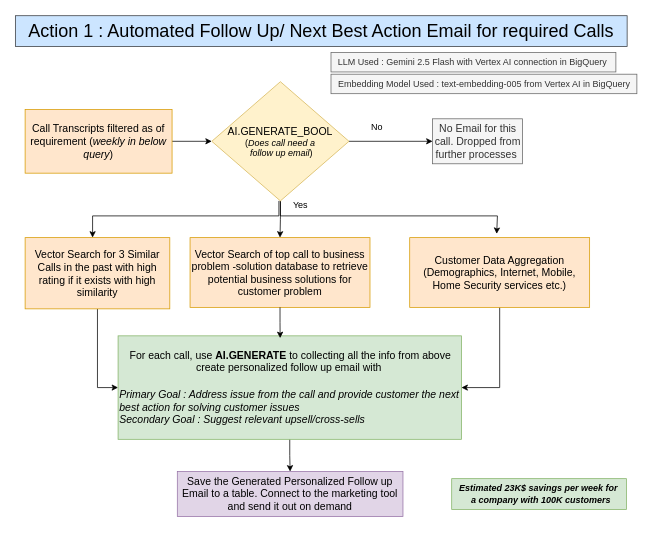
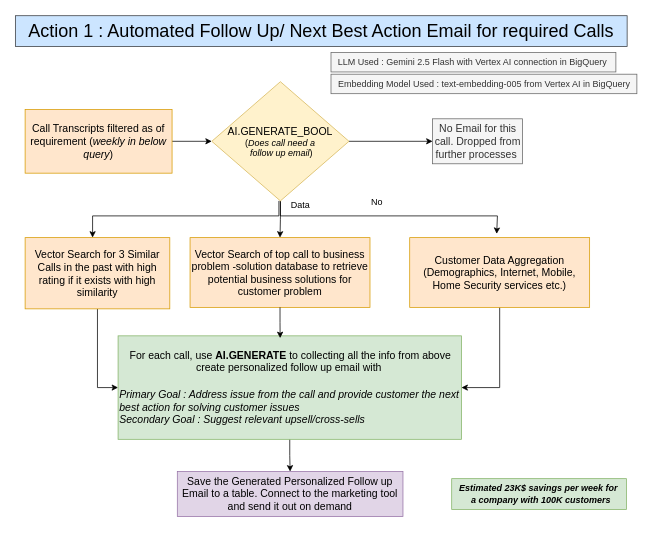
node "No": moved (377, 127) -> (377, 202)
node "Yes": label "Yes" -> "Data"
